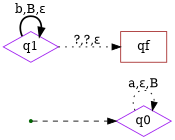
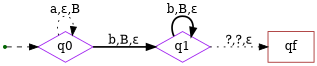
edge "q0" -> "q1": added, label "b,B,ε"
